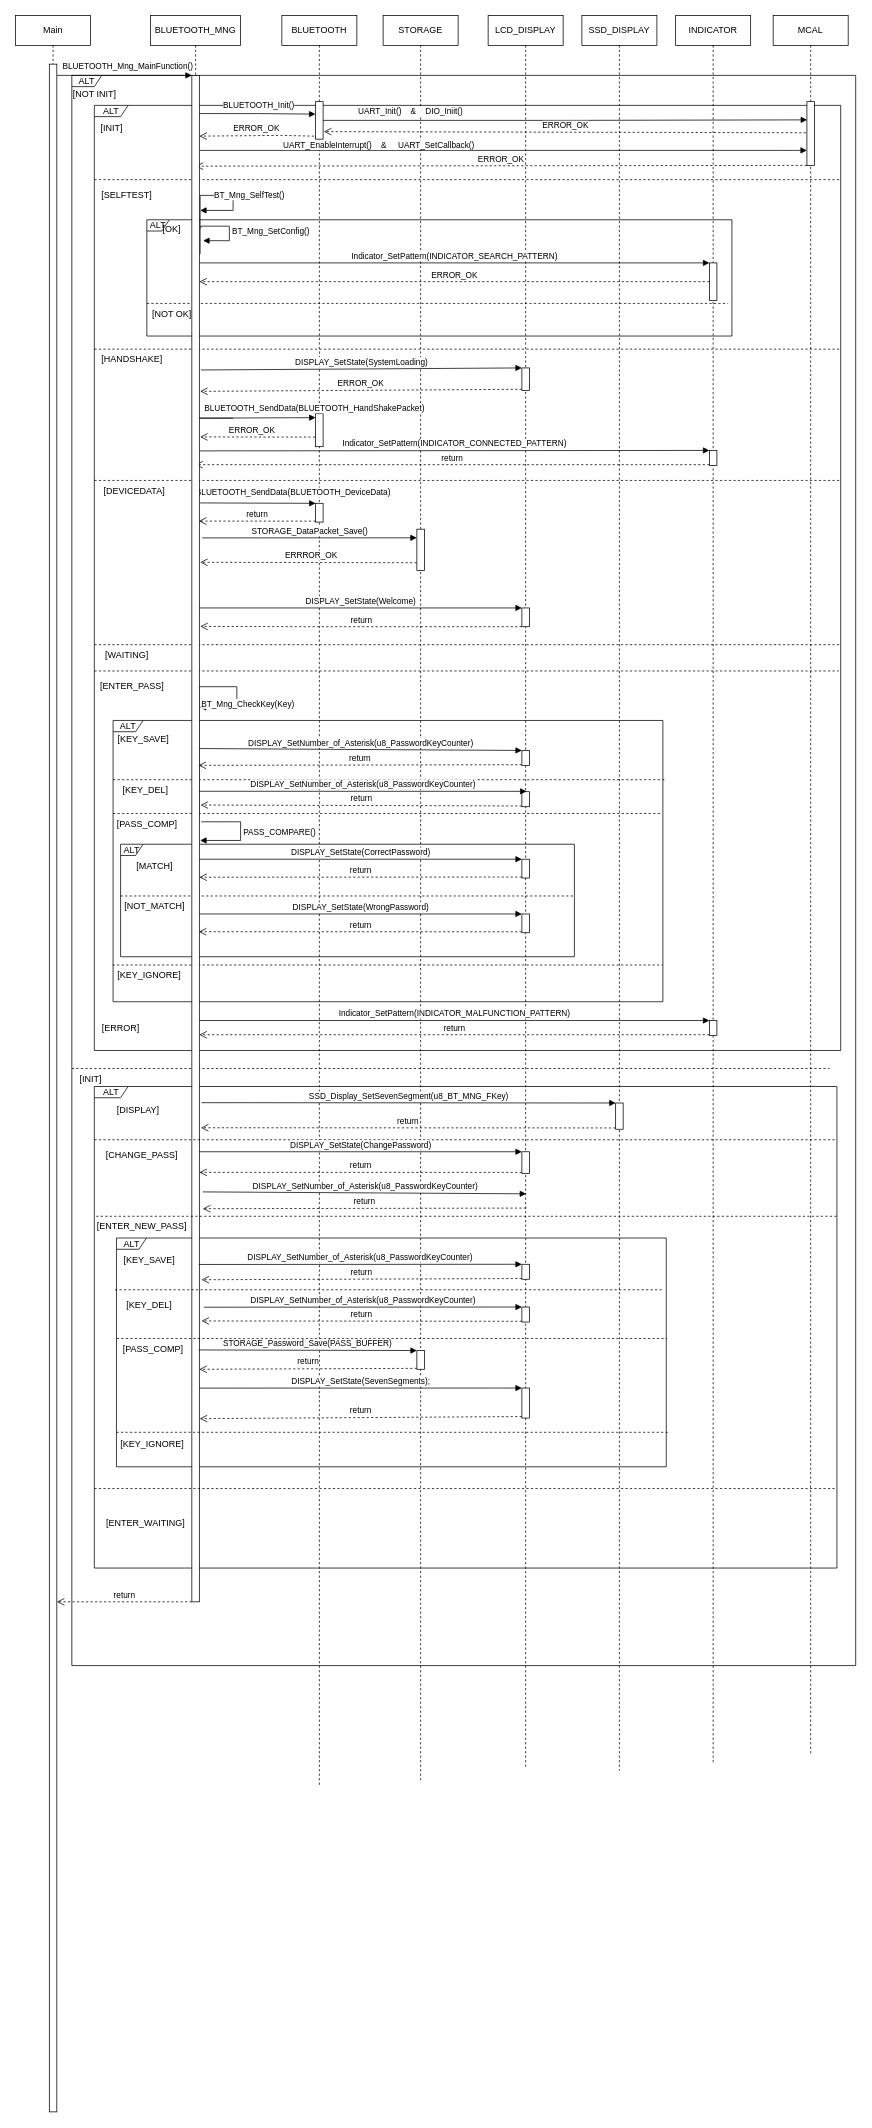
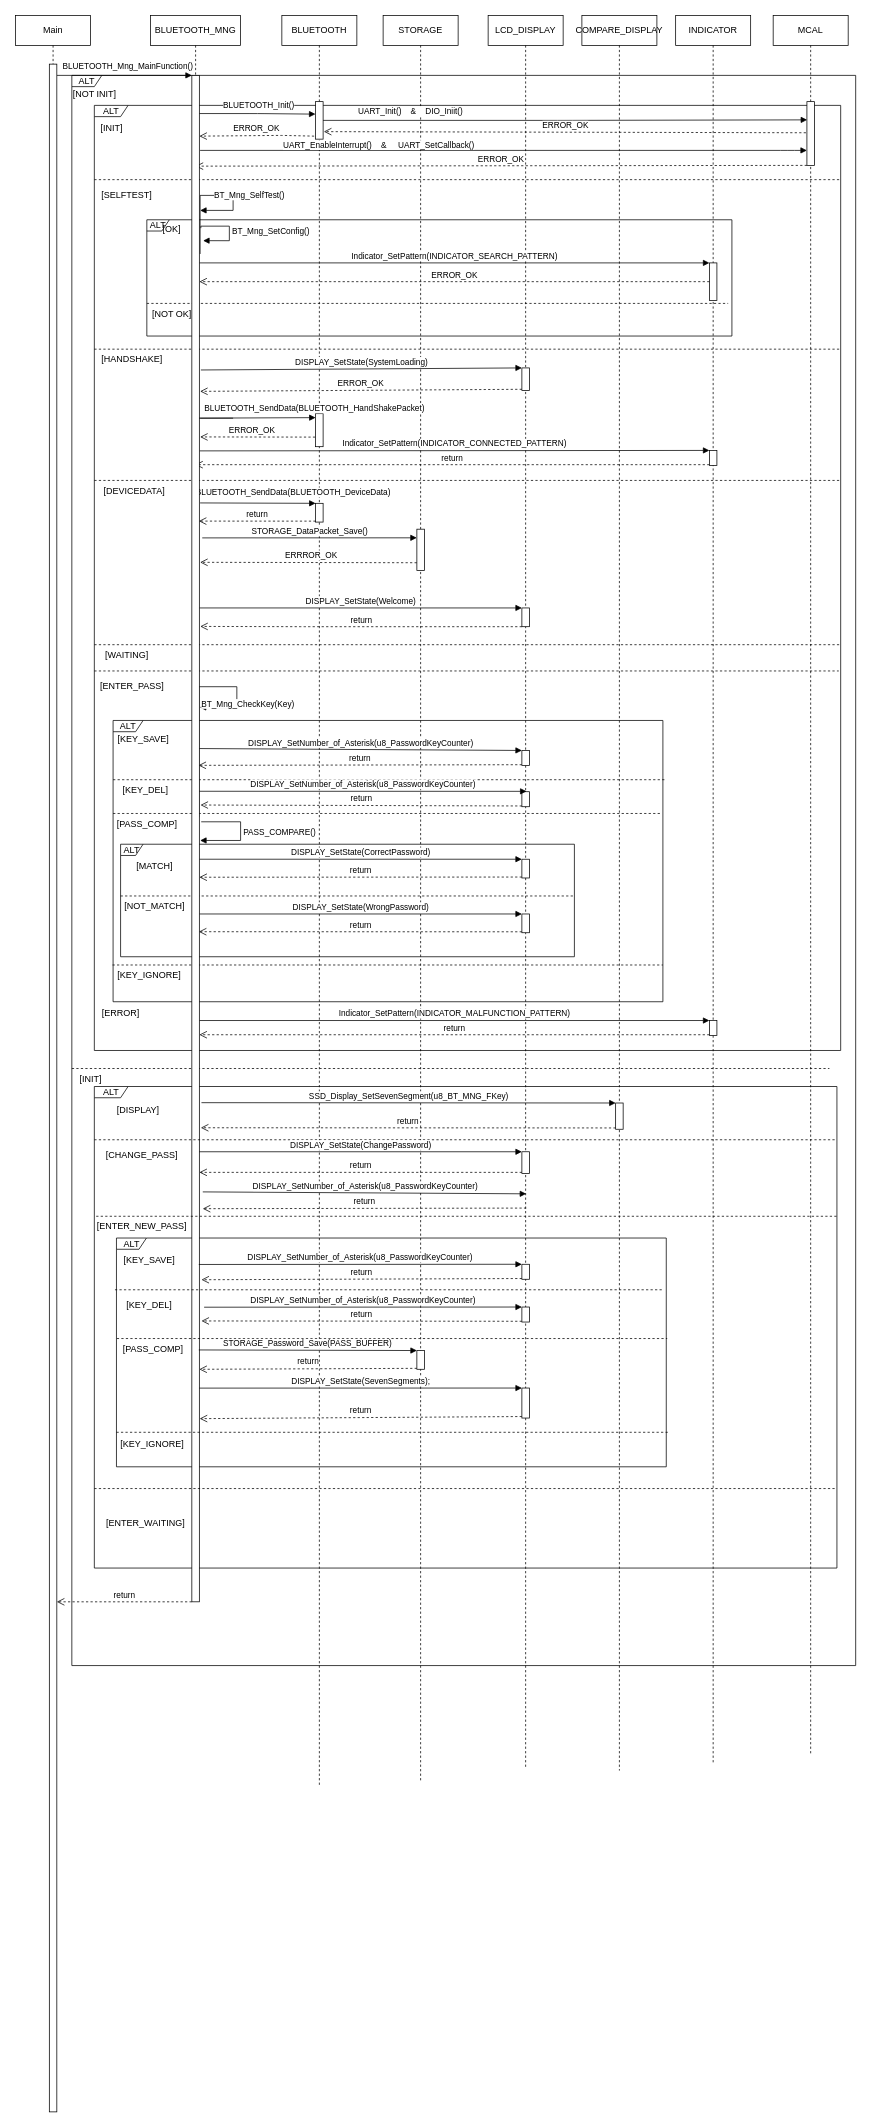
node "SSD_DISPLAY": label "SSD_DISPLAY" -> "COMPARE_DISPLAY"
node "[ERROR]": moved (120, 1028) -> (120, 1013)
